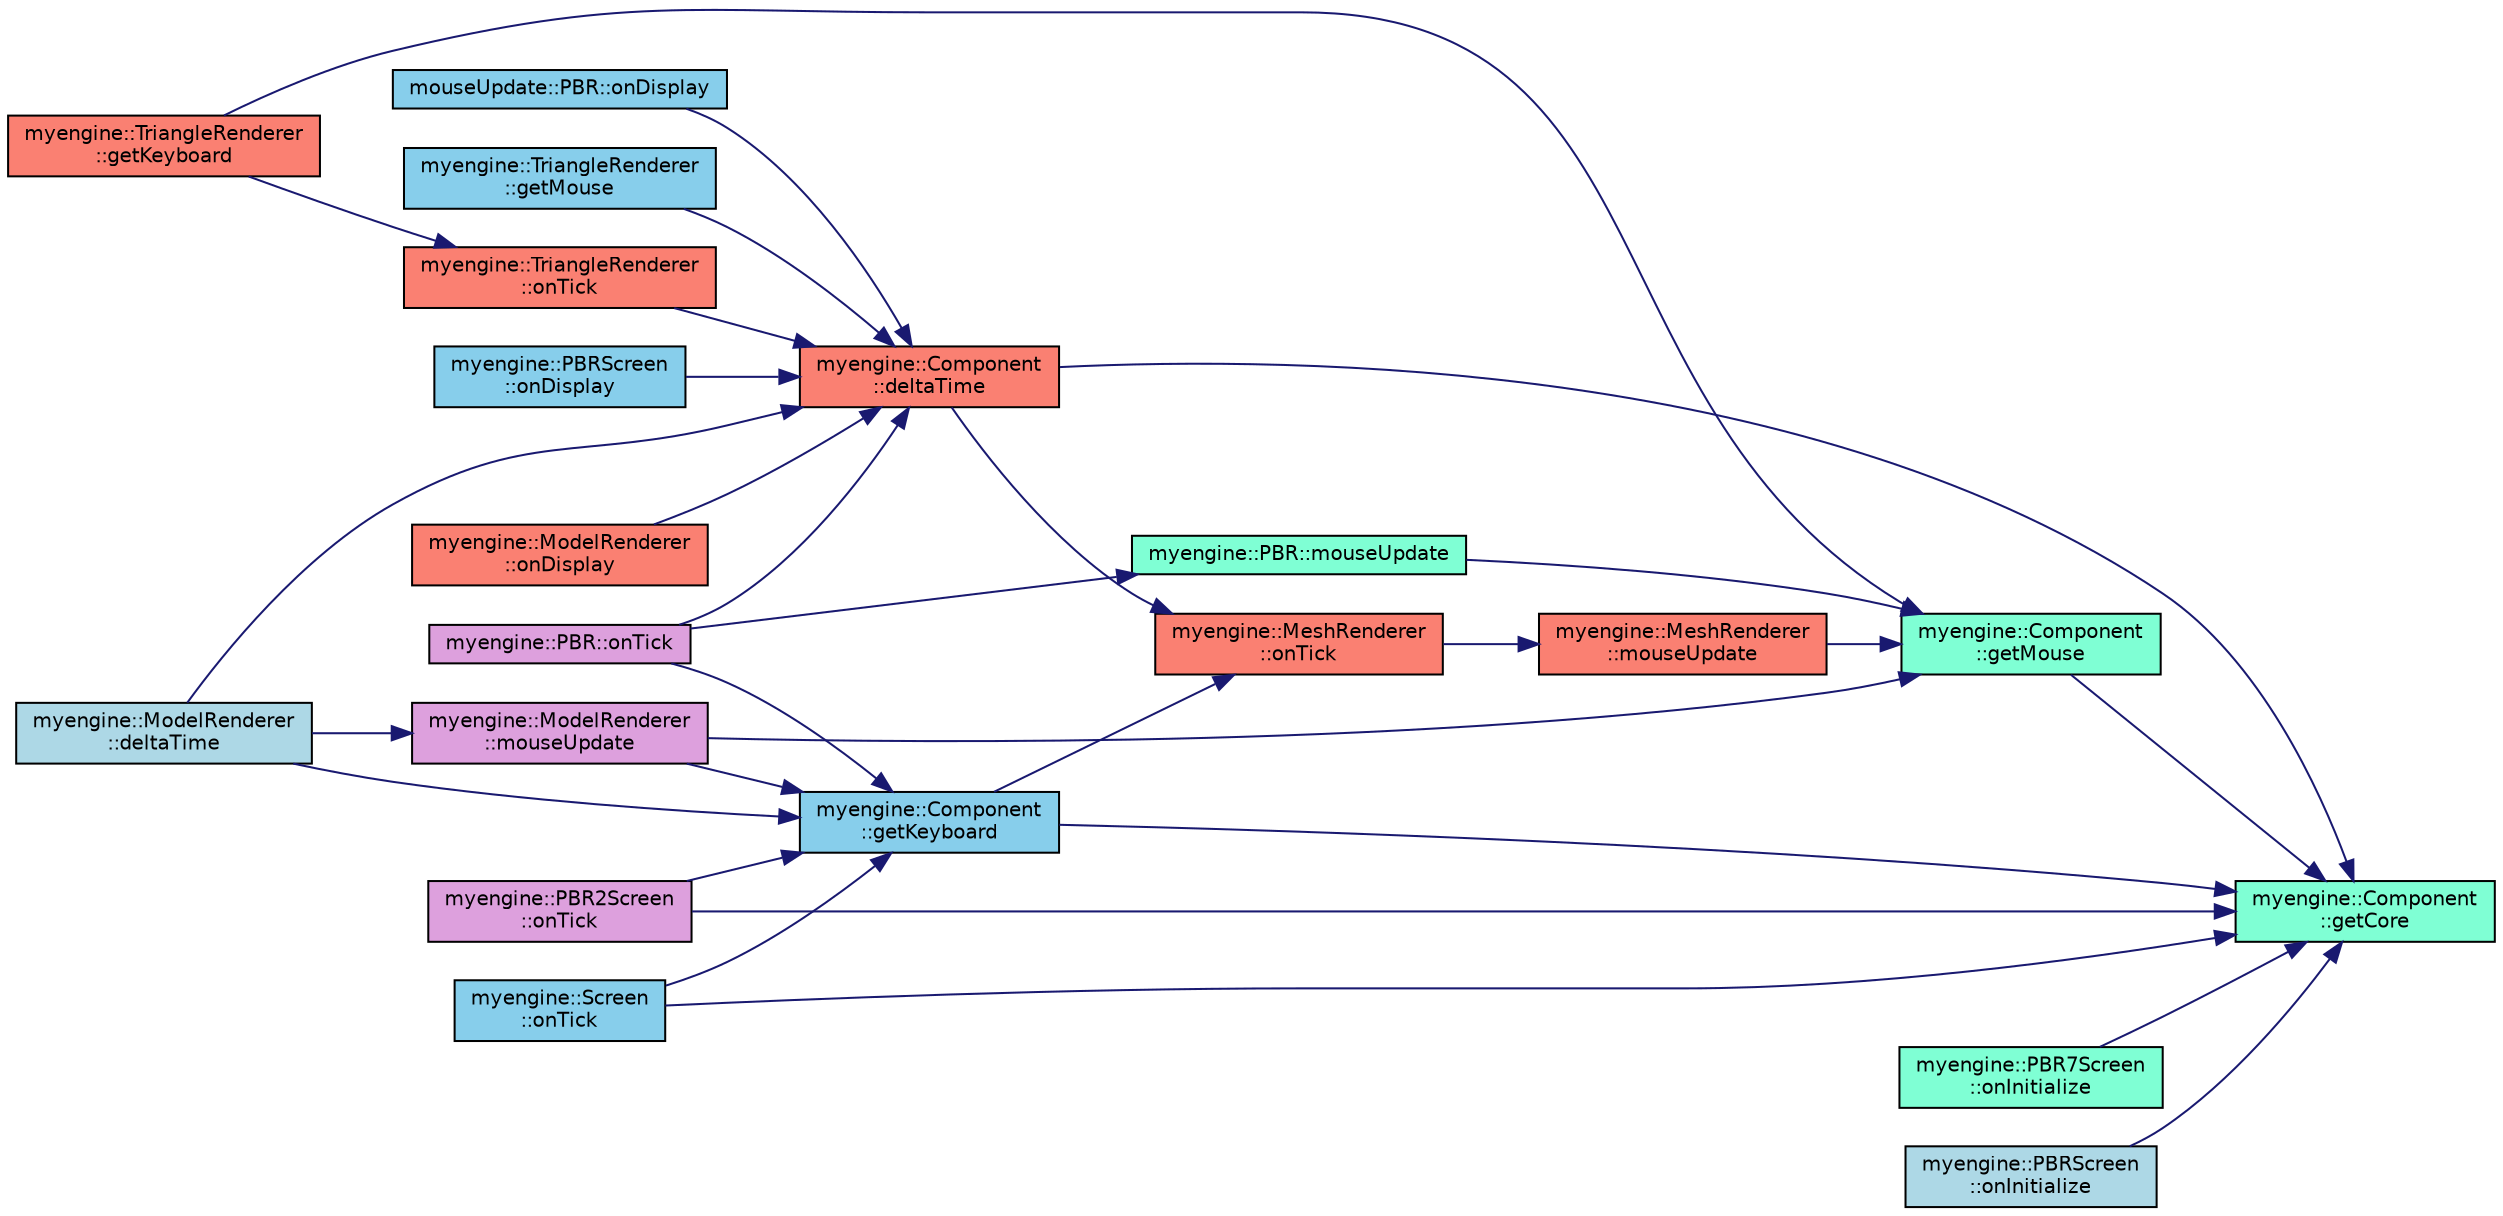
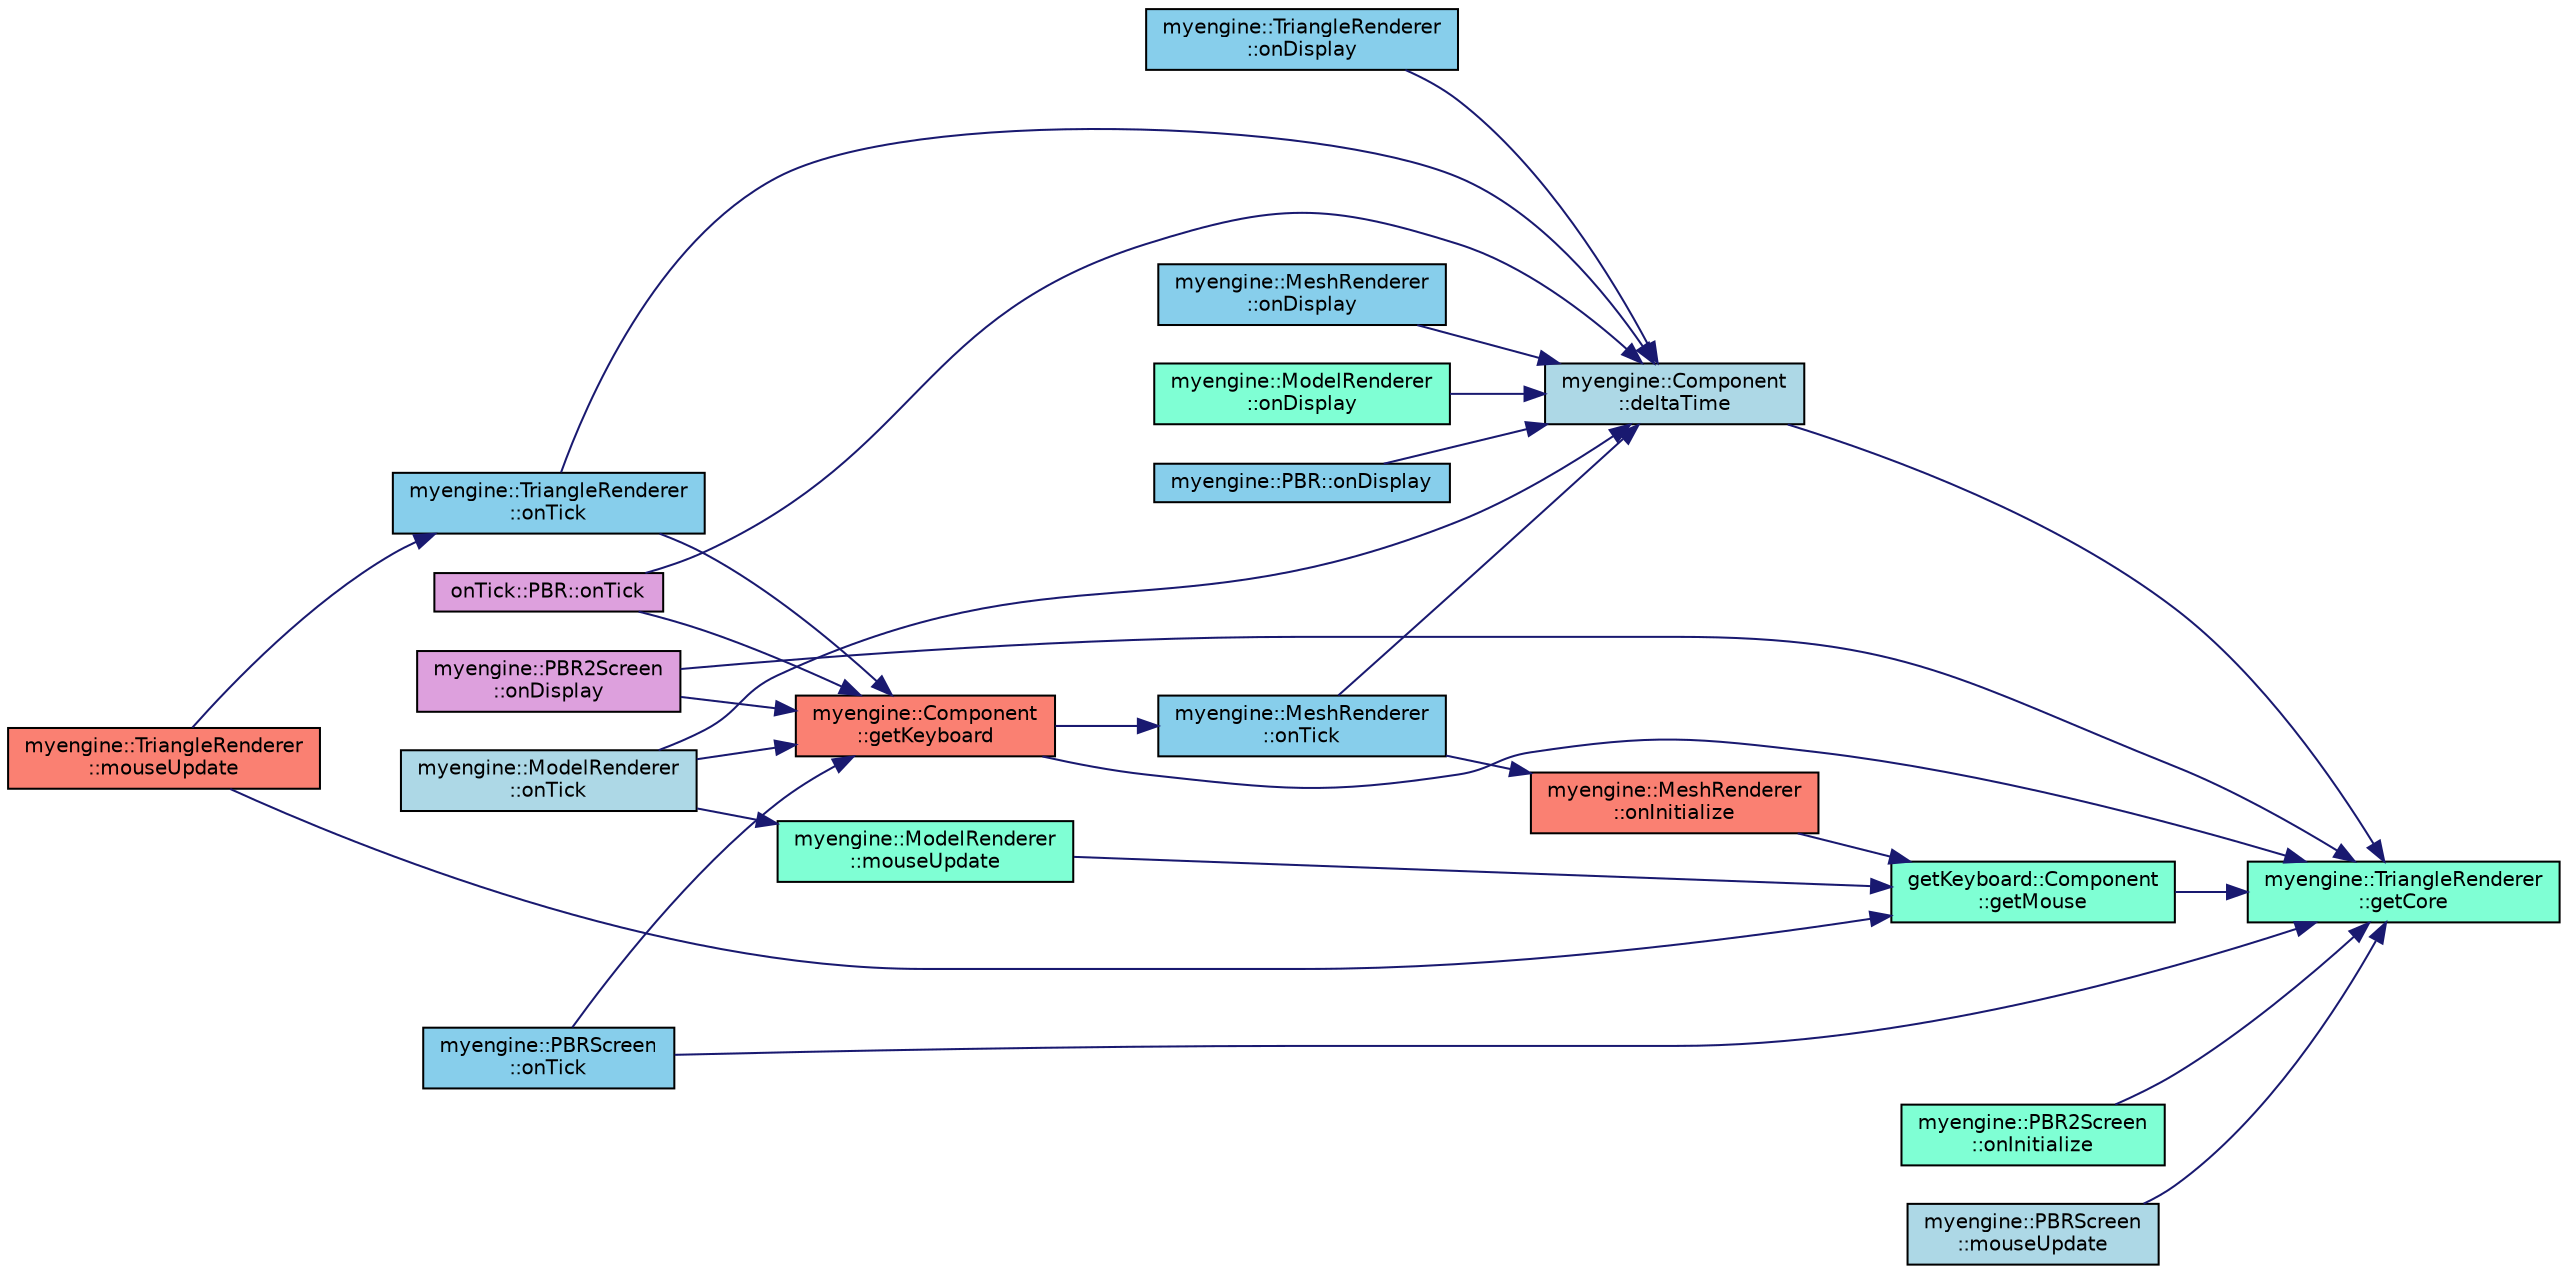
node "mouseUpdate::PBR::onDisplay": label "mouseUpdate::PBR::onDisplay" -> "myengine::PBR::onDisplay"
node "myengine::TriangleRenderer ::getKeyboard": label "myengine::TriangleRenderer ::getKeyboard" -> "myengine::TriangleRenderer ::mouseUpdate"
node "myengine::TriangleRenderer ::getMouse": label "myengine::TriangleRenderer ::getMouse" -> "myengine::TriangleRenderer ::onDisplay"
node "myengine::TriangleRenderer ::onTick": fillcolor salmon -> skyblue
node "myengine::PBRScreen ::onDisplay": label "myengine::PBRScreen ::onDisplay" -> "myengine::MeshRenderer ::onDisplay"
node "myengine::Component ::deltaTime": fillcolor salmon -> lightblue
edge "myengine::Component ::deltaTime" -> "myengine::MeshRenderer ::onTick": reversed
node "myengine::ModelRenderer ::onDisplay": fillcolor salmon -> aquamarine
node "myengine::PBR::mouseUpdate": removed
node "myengine::PBR::onTick": label "myengine::PBR::onTick" -> "onTick::PBR::onTick"
node "myengine::MeshRenderer ::onTick": fillcolor salmon -> skyblue
node "myengine::MeshRenderer ::mouseUpdate": label "myengine::MeshRenderer ::mouseUpdate" -> "myengine::MeshRenderer ::onInitialize"
node "myengine::Component ::getMouse": label "myengine::Component ::getMouse" -> "getKeyboard::Component ::getMouse"
node "myengine::ModelRenderer ::deltaTime": label "myengine::ModelRenderer ::deltaTime" -> "myengine::ModelRenderer ::onTick"
node "myengine::ModelRenderer ::mouseUpdate": fillcolor plum -> aquamarine
edge "myengine::ModelRenderer ::mouseUpdate" -> "myengine::Component ::getKeyboard": now "myengine::TriangleRenderer ::onTick" -> "myengine::Component ::getKeyboard"
node "myengine::Component ::getKeyboard": fillcolor skyblue -> salmon
node "myengine::PBR2Screen ::onTick": label "myengine::PBR2Screen ::onTick" -> "myengine::PBR2Screen ::onDisplay"
node "myengine::Component ::getCore": label "myengine::Component ::getCore" -> "myengine::TriangleRenderer ::getCore"
node "myengine::Screen ::onTick": label "myengine::Screen ::onTick" -> "myengine::PBRScreen ::onTick"
node "myengine::PBR7Screen ::onInitialize": label "myengine::PBR7Screen ::onInitialize" -> "myengine::PBR2Screen ::onInitialize"
node "myengine::PBRScreen ::onInitialize": label "myengine::PBRScreen ::onInitialize" -> "myengine::PBRScreen ::mouseUpdate"
